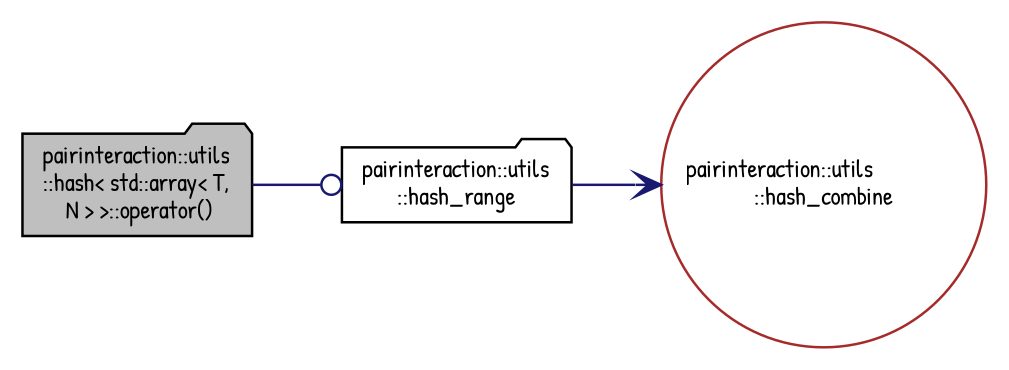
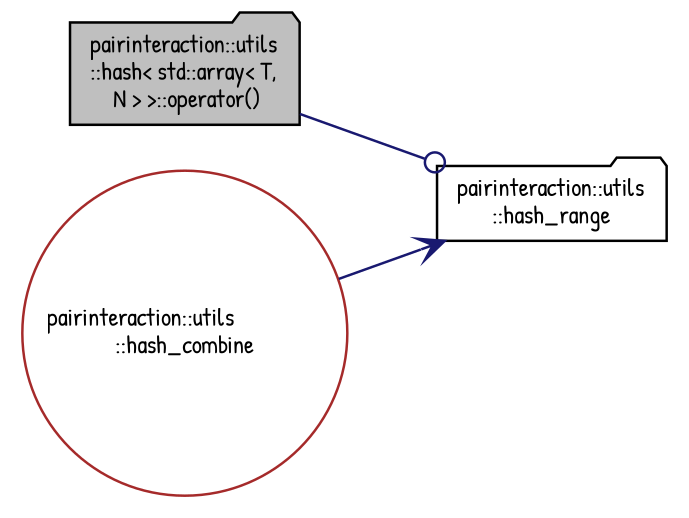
edge "pairinteraction::utils ::hash_range" -> "pairinteraction::utils ::hash_combine": reversed
